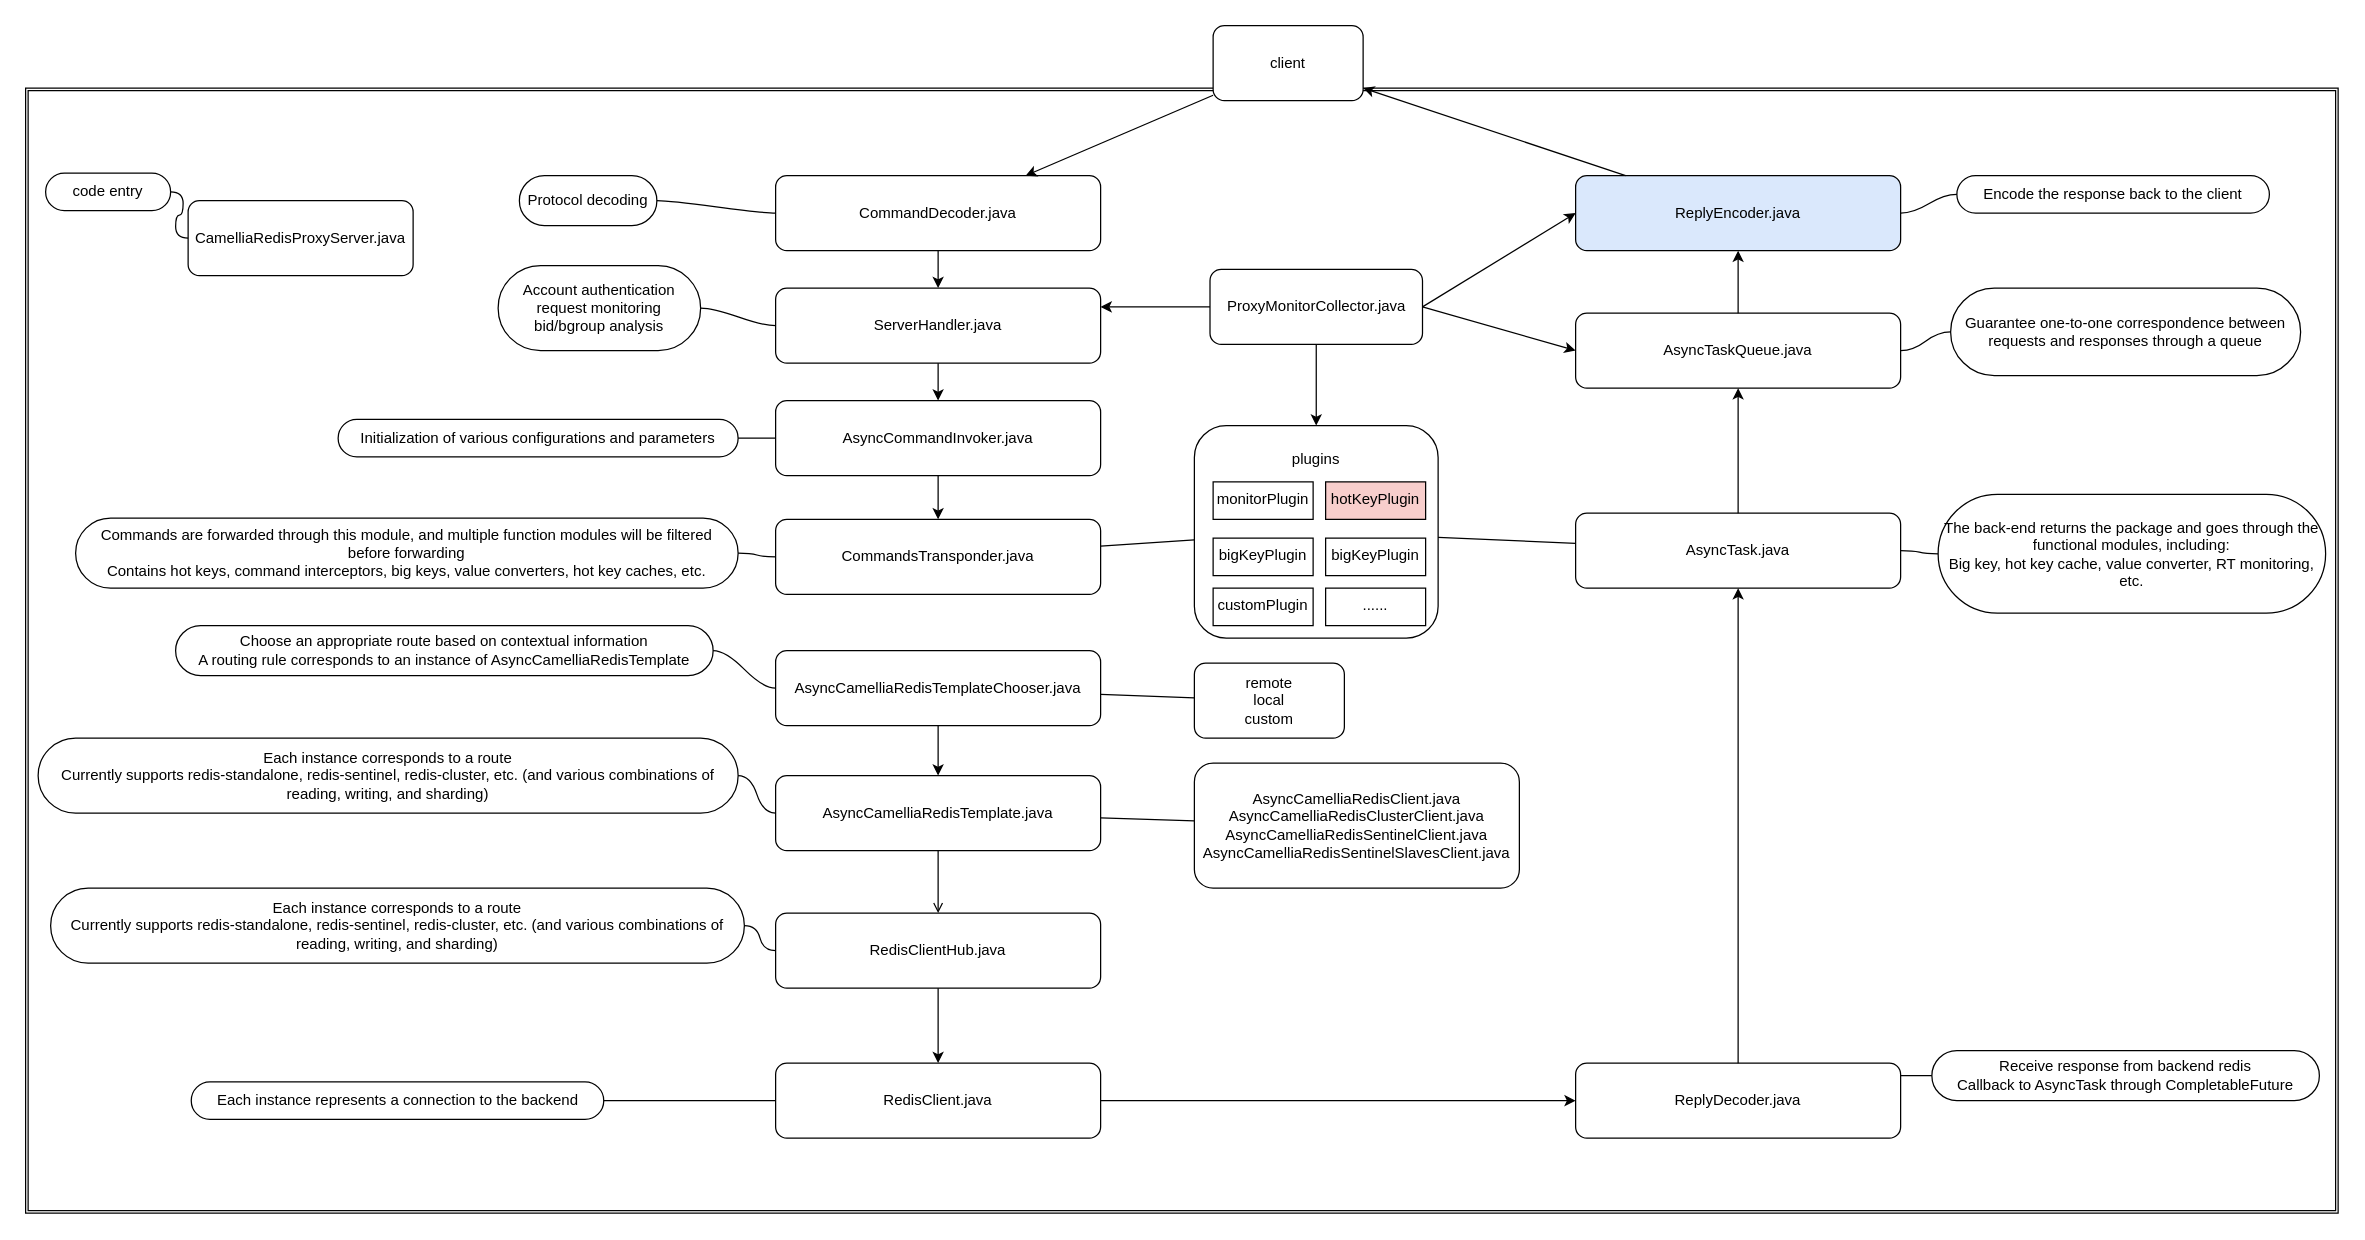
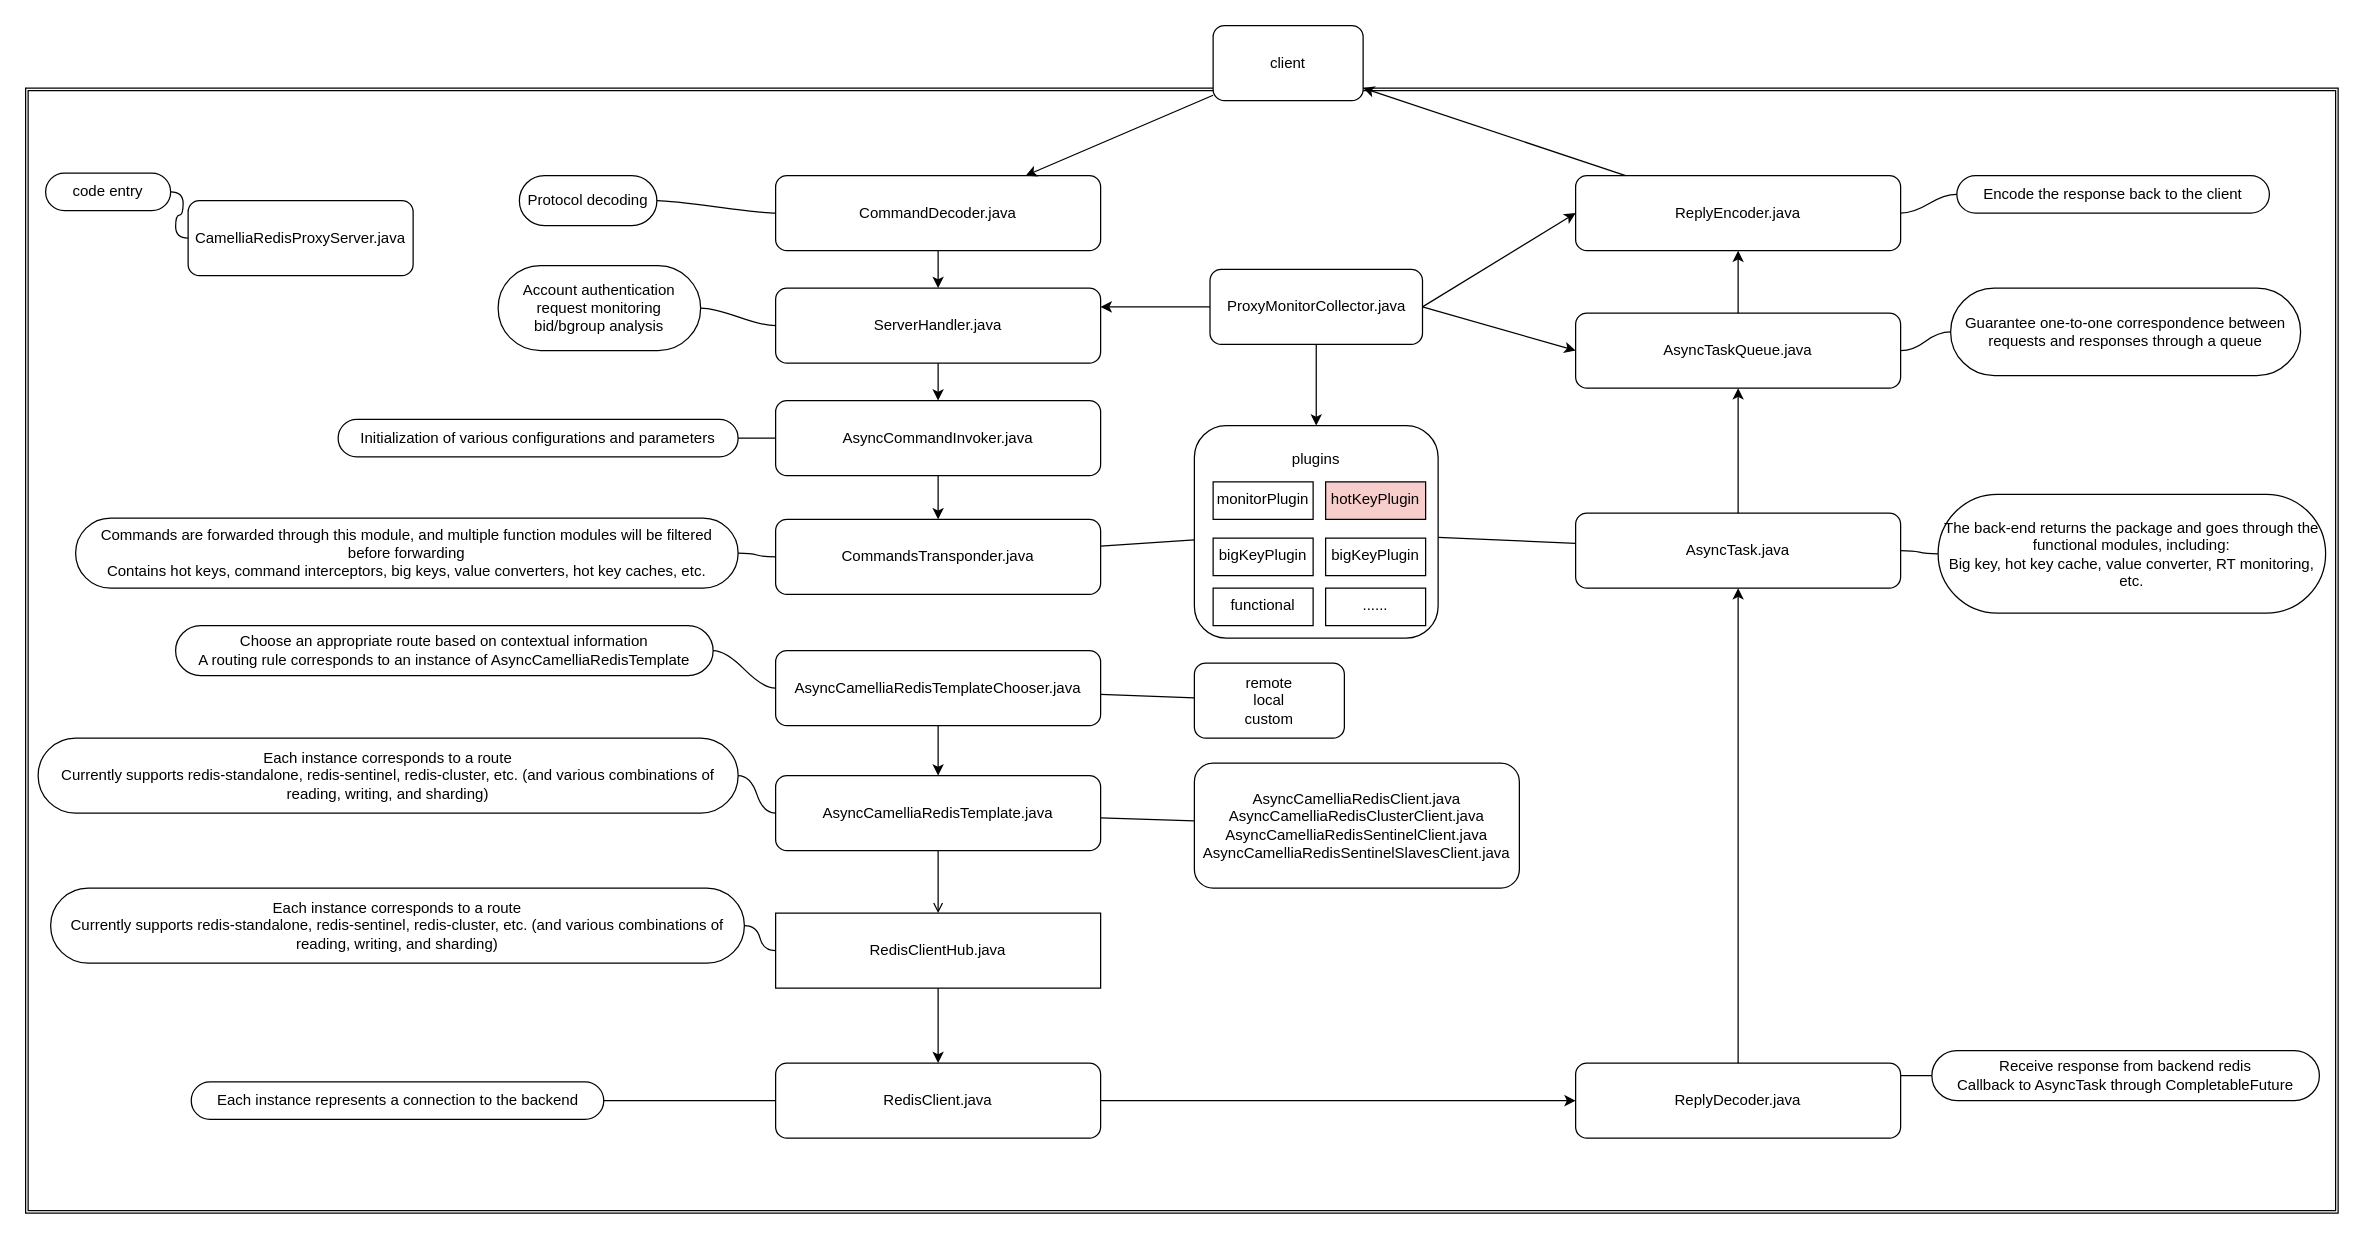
node "ReplyEncoder.java": fillcolor #dae8fc -> #ffffff
node "customPlugin": label "customPlugin" -> "functional"
node "RedisClientHub.java": shape rounded rectangle -> rectangle
